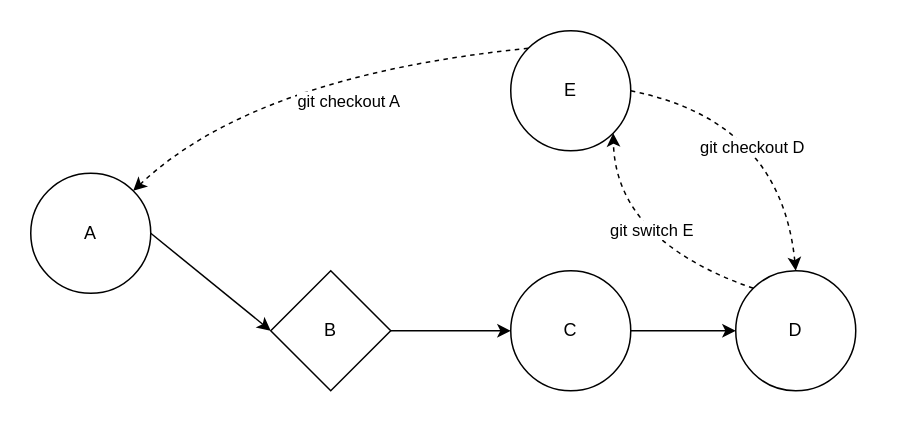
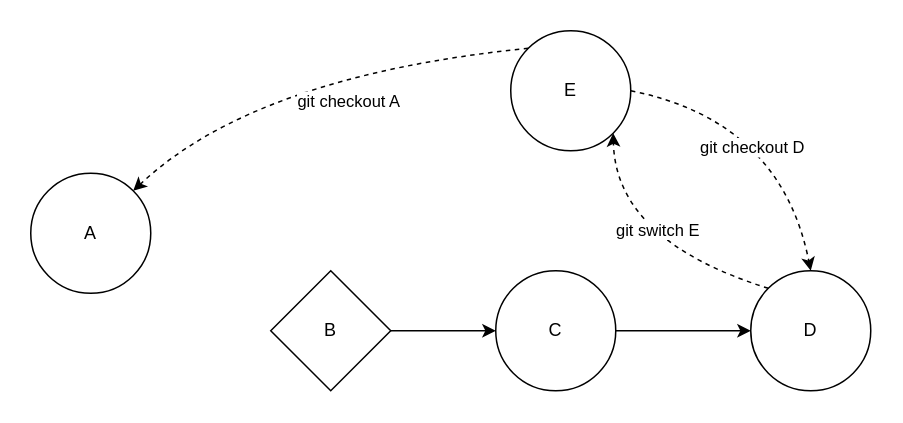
edge "A" -> "B": removed
node "C": moved (571, 331) -> (556, 331)
node "D": moved (796, 331) -> (811, 331)
